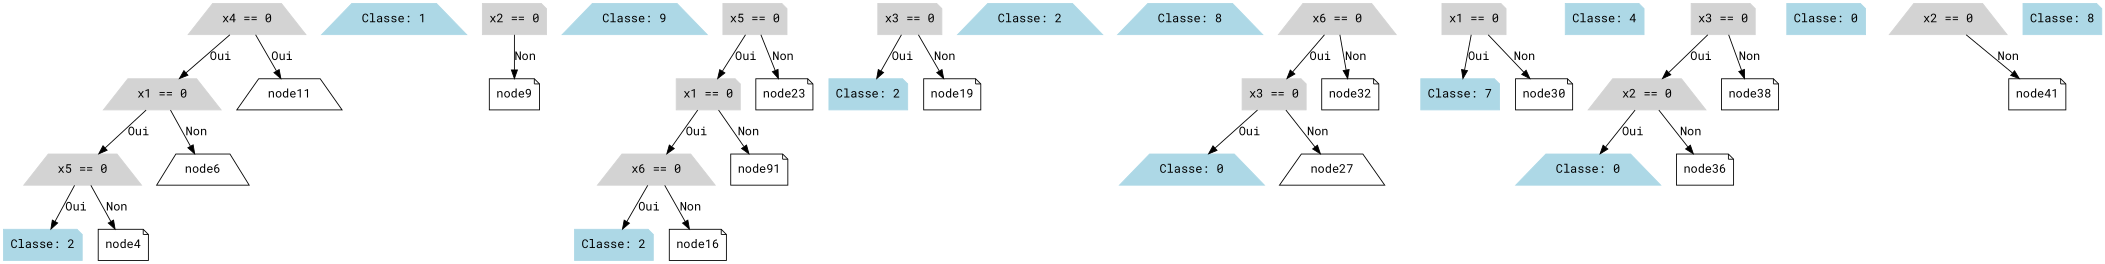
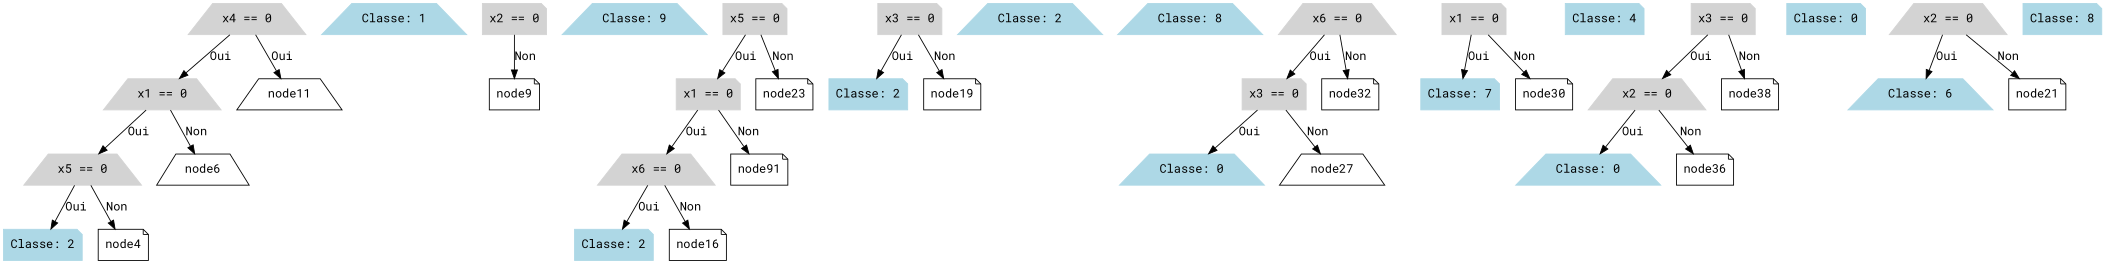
node "Classe: 6": added
node "node41": label "node41" -> "node21"
